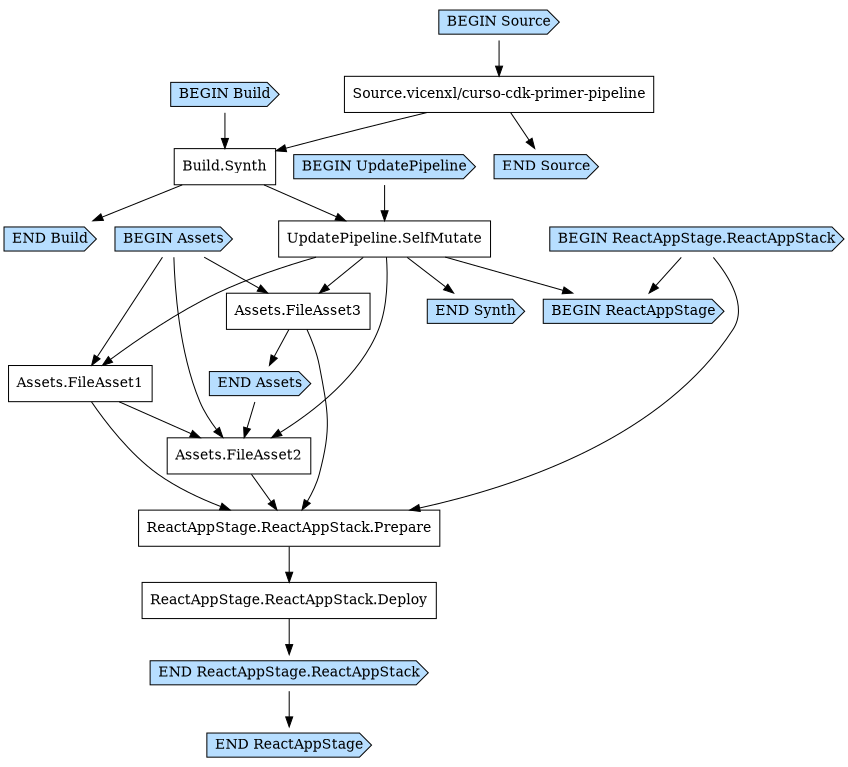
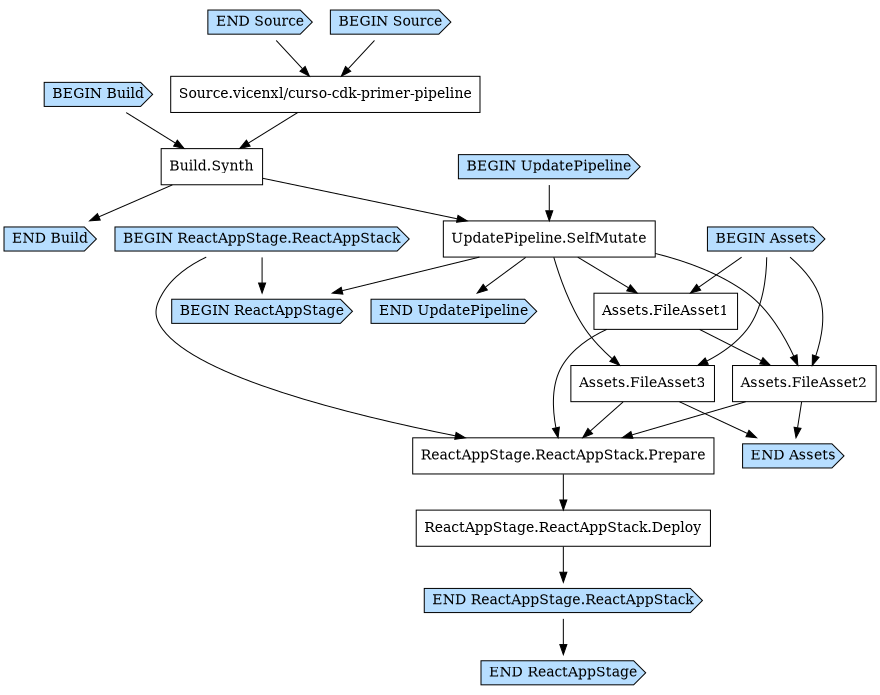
edge "Source.vicenxl/curso-cdk-primer-pipeline" -> "END Source": reversed
node "END Synth": label "END Synth" -> "END UpdatePipeline"
edge "END Assets" -> "Assets.FileAsset2": reversed
